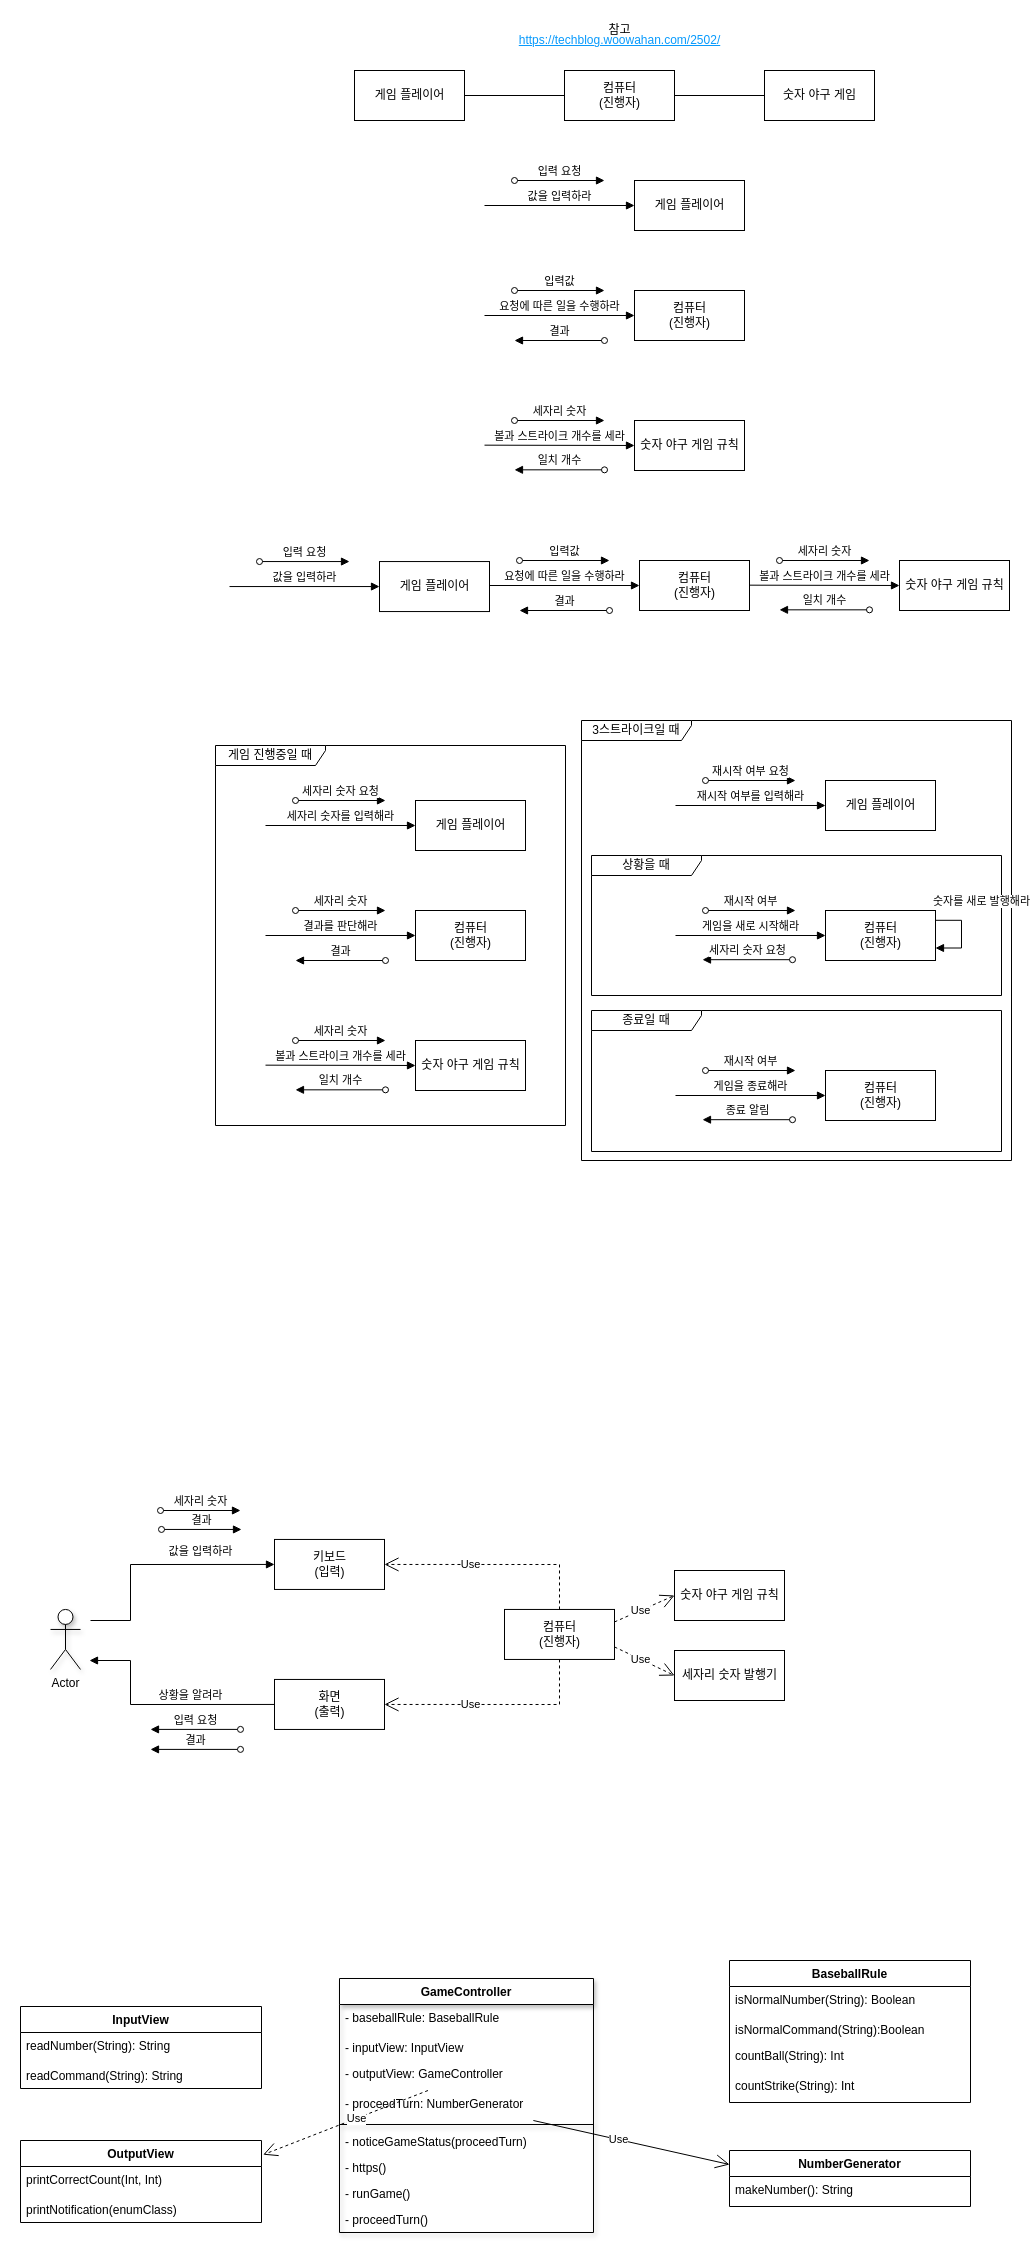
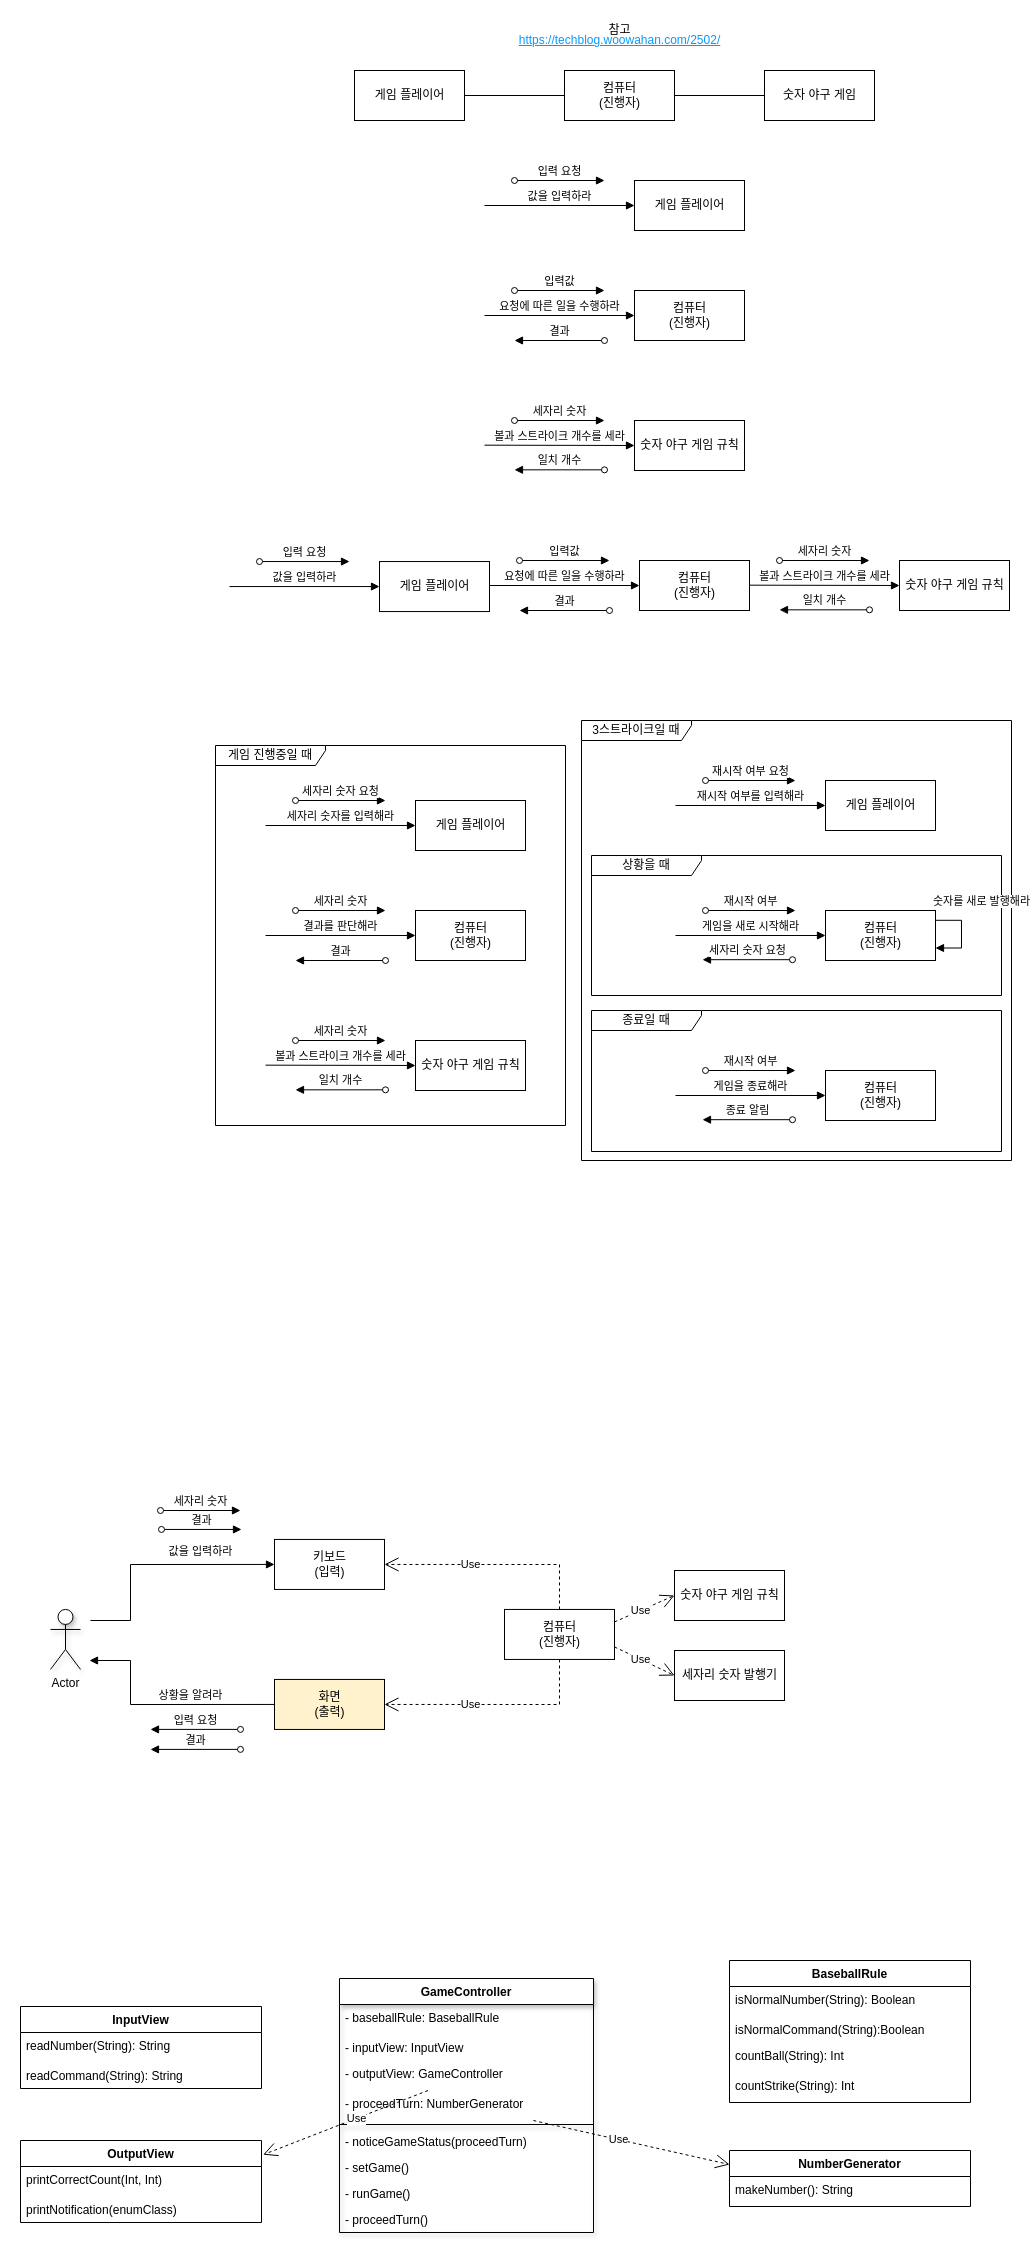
node "화면 (출력)": fillcolor #ffffff -> #fff2cc
edge "- proceedTurn: NumberGenerator" -> "NumberGenerator": style solid -> dashed
node "- https()": label "- https()" -> "- setGame()"
